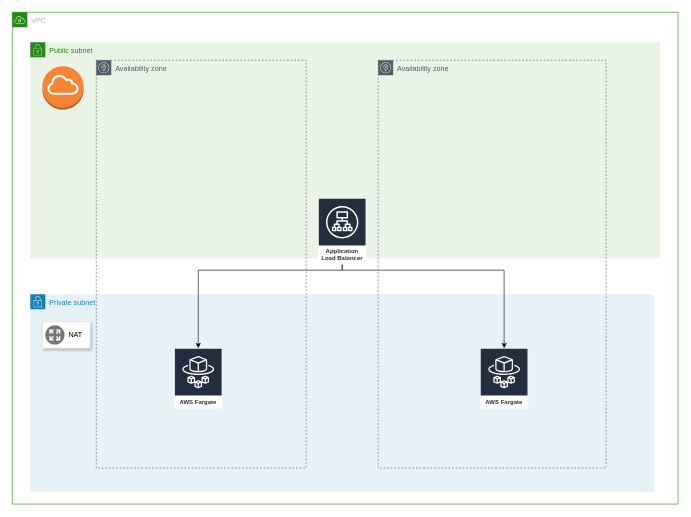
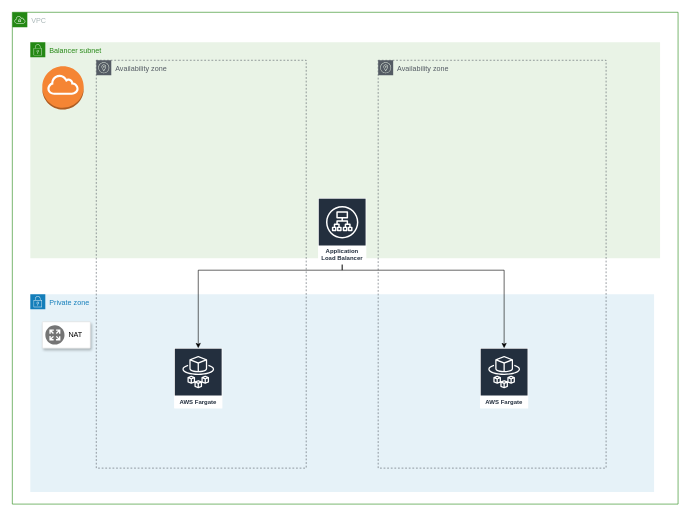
node "Public subnet": label "Public subnet" -> "Balancer subnet"
node "Private subnet": label "Private subnet" -> "Private zone"
